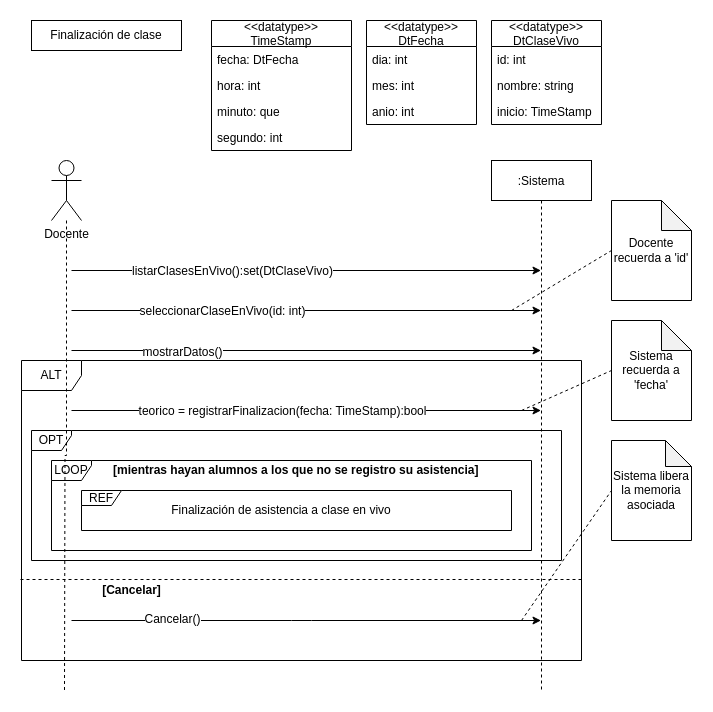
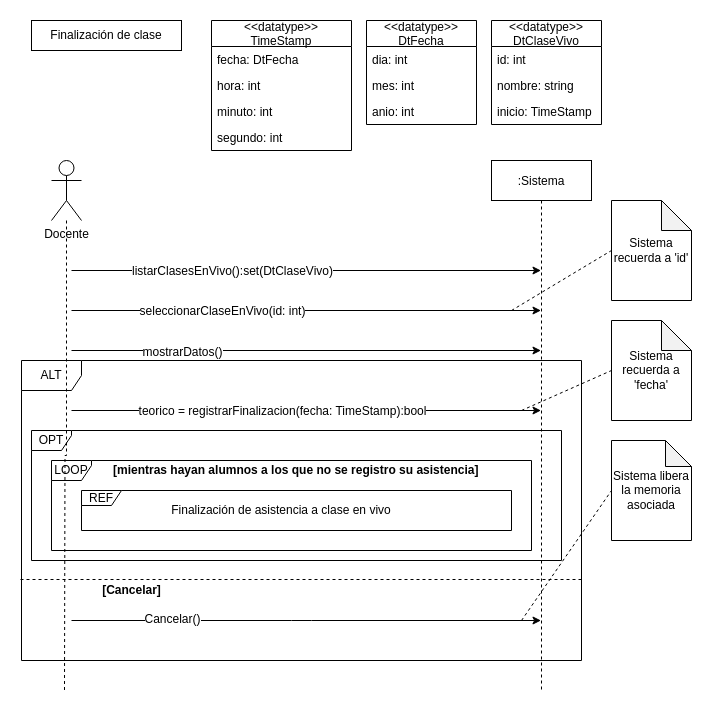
node "minuto: que": label "minuto: que" -> "minuto: int"
node "Docente recuerda a 'id'": label "Docente recuerda a 'id'" -> "Sistema recuerda a 'id'"
